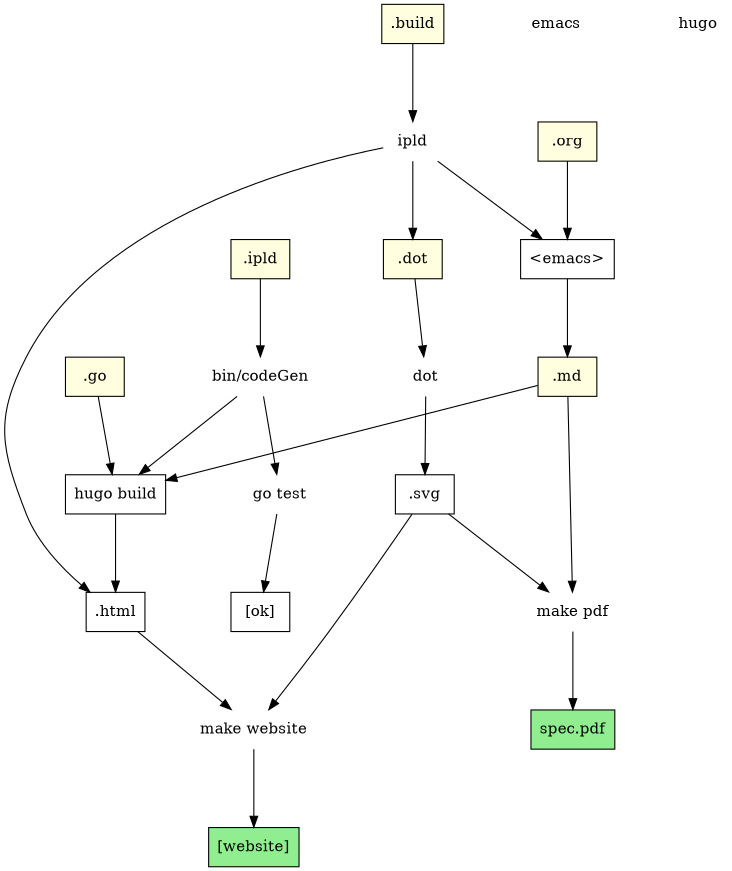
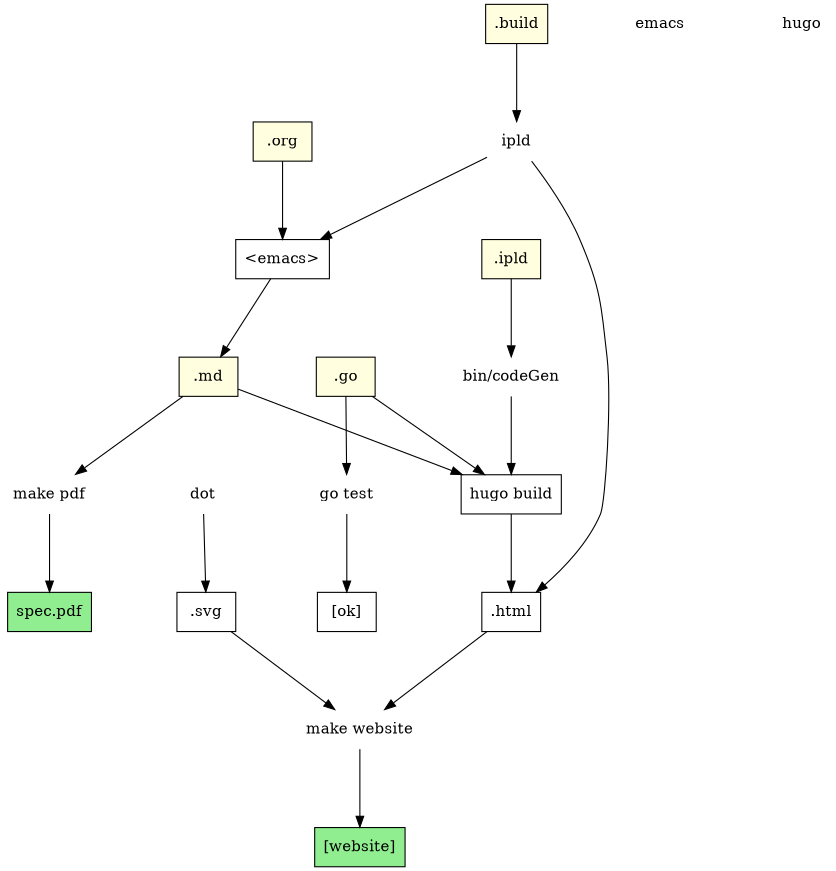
node ".dot": removed
edge "bin/codeGen" -> "go test": now ".go" -> "go test"
edge ".svg" -> "make pdf": removed
